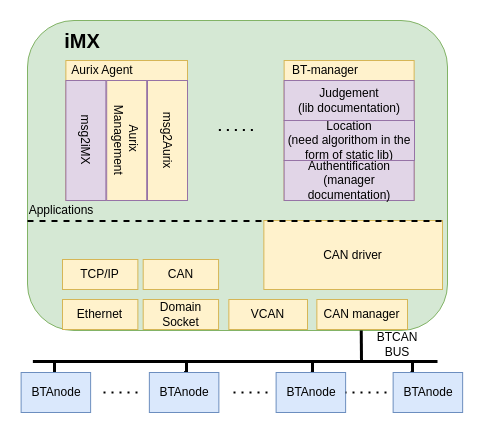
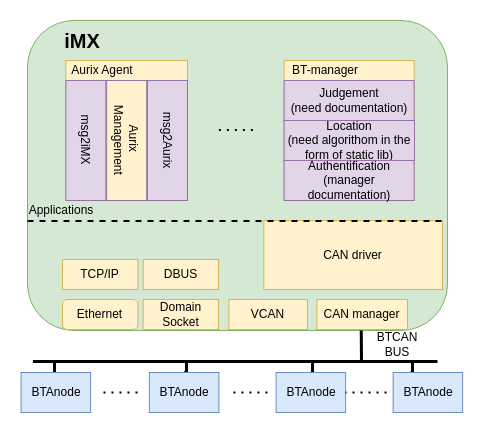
node "Judgement (lib documentation)": label "Judgement (lib documentation)" -> "Judgement (need documentation)"
node "msg2Aurix": fillcolor #fff2cc -> #e1d5e7
node "CAN": label "CAN" -> "DBUS"
node "Ethernet": shape rectangle -> rounded rectangle
